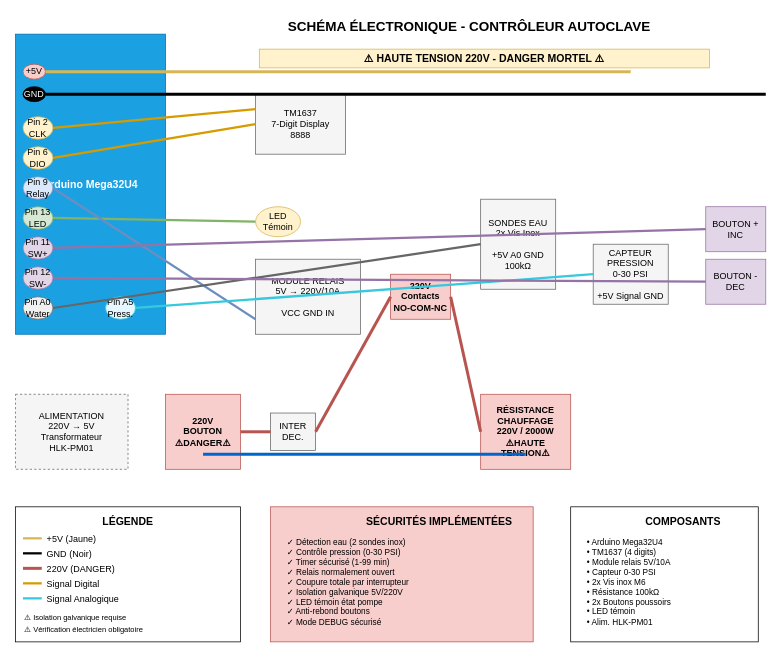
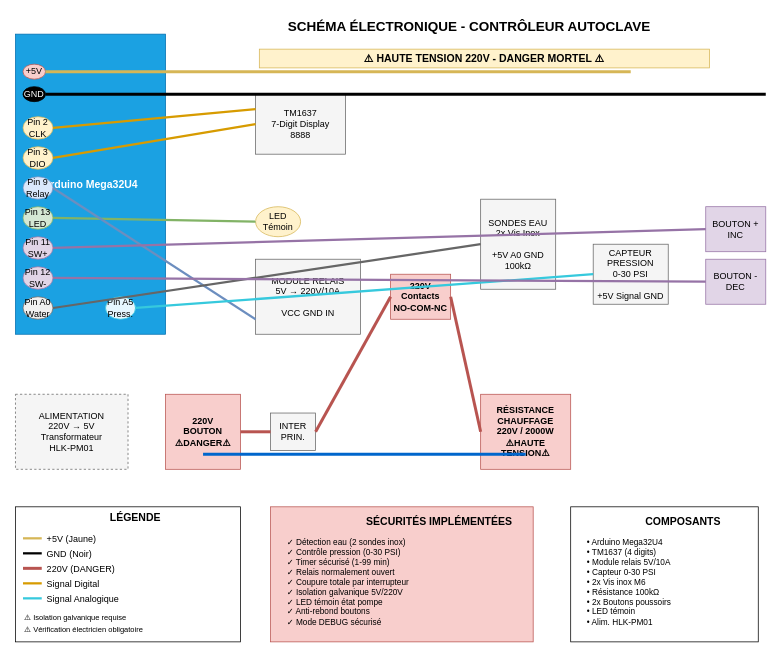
node "Pin 6 DIO": label "Pin 6 DIO" -> "Pin 3 DIO"
node "INTER DEC.": label "INTER DEC." -> "INTER PRIN."
node "LÉGENDE": moved (128, 522) -> (135, 518)
